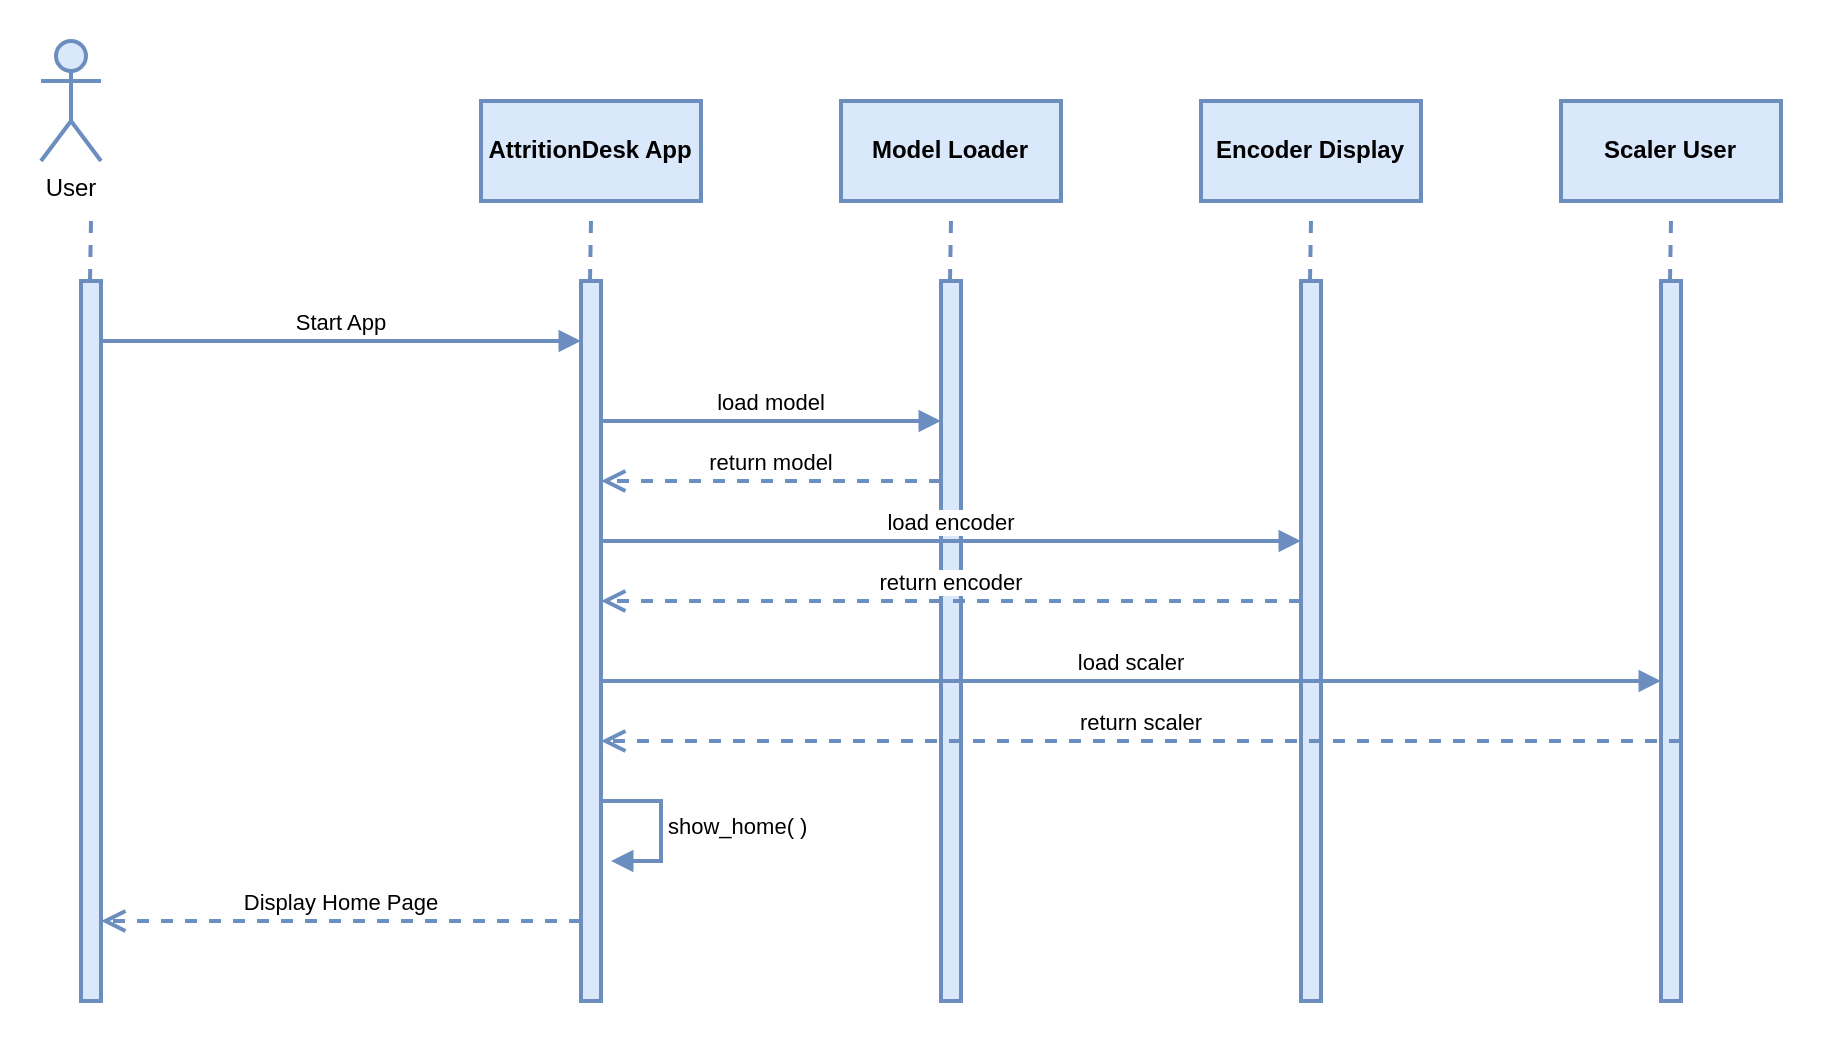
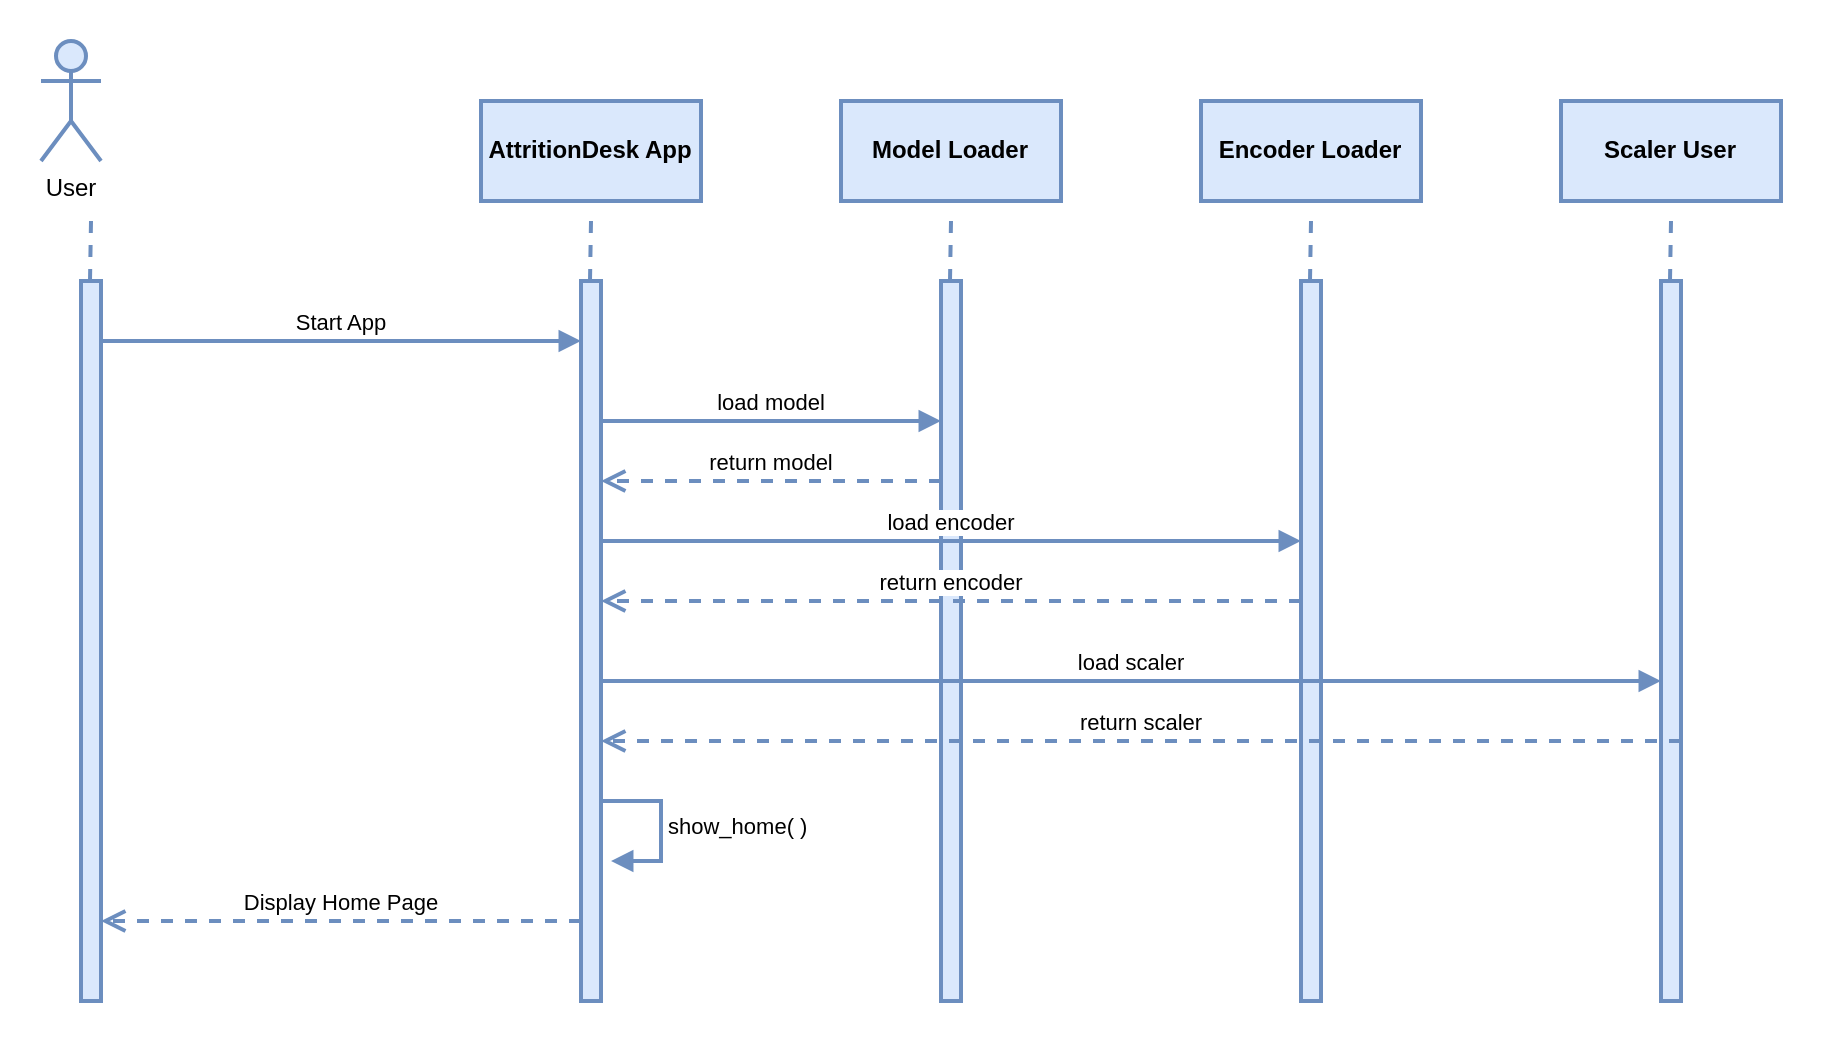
node "Encoder Display": label "Encoder Display" -> "Encoder Loader"
